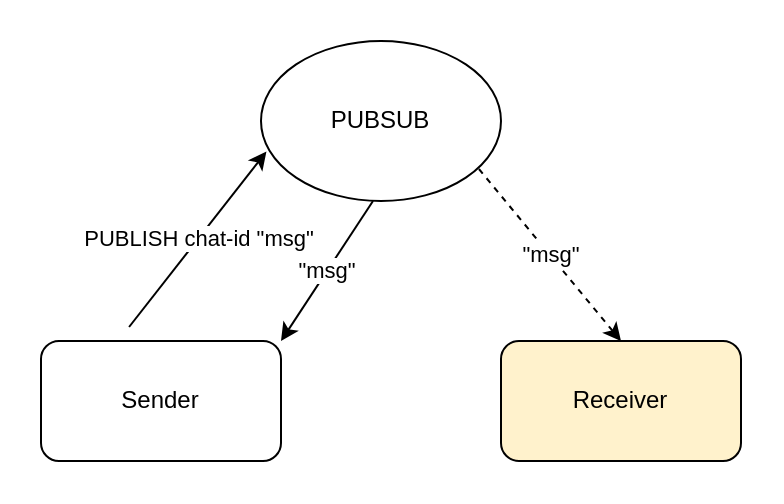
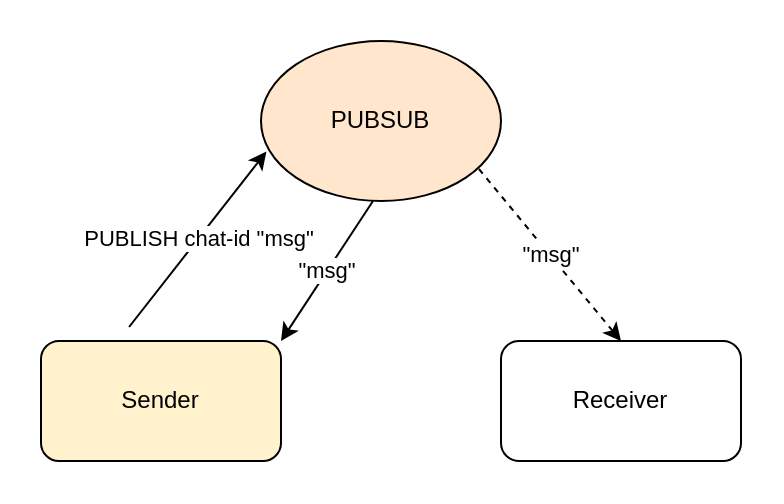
node "PUBSUB": fillcolor #ffffff -> #ffe6cc
node "Sender": fillcolor #ffffff -> #fff2cc
node "Receiver": fillcolor #fff2cc -> #ffffff
